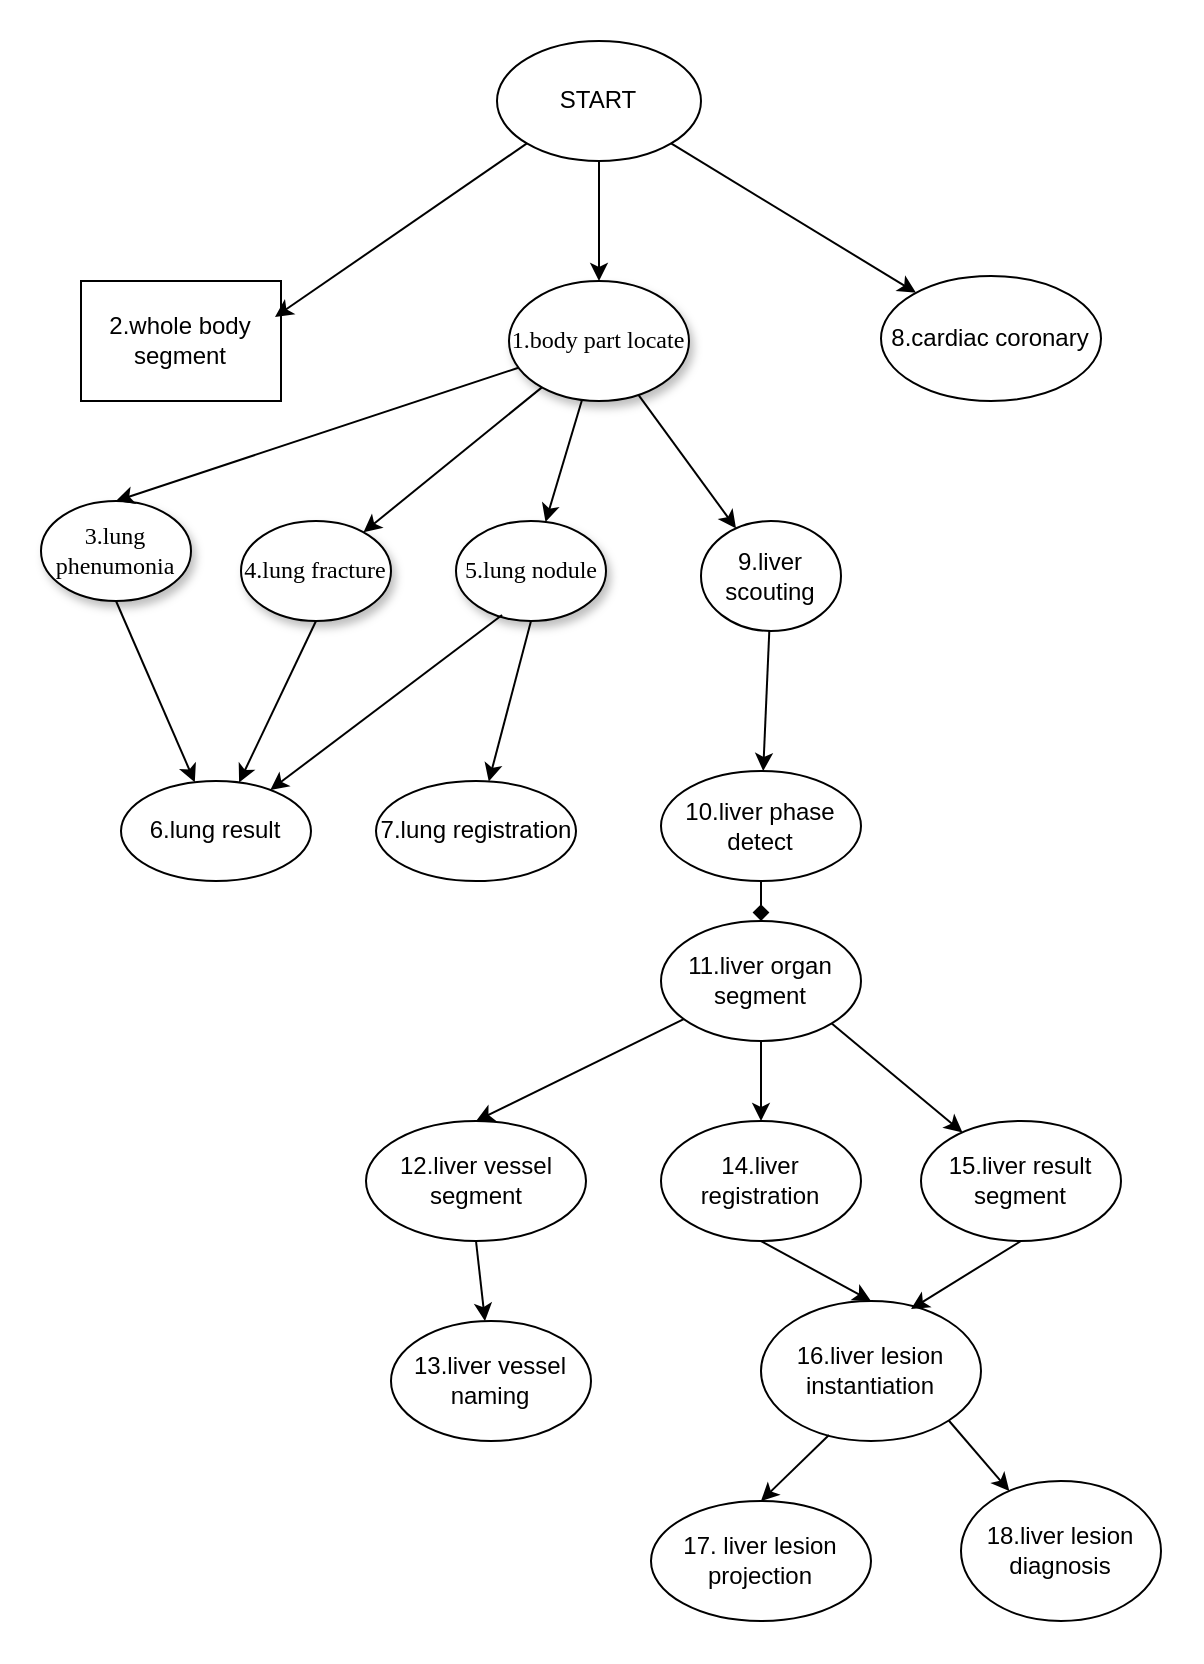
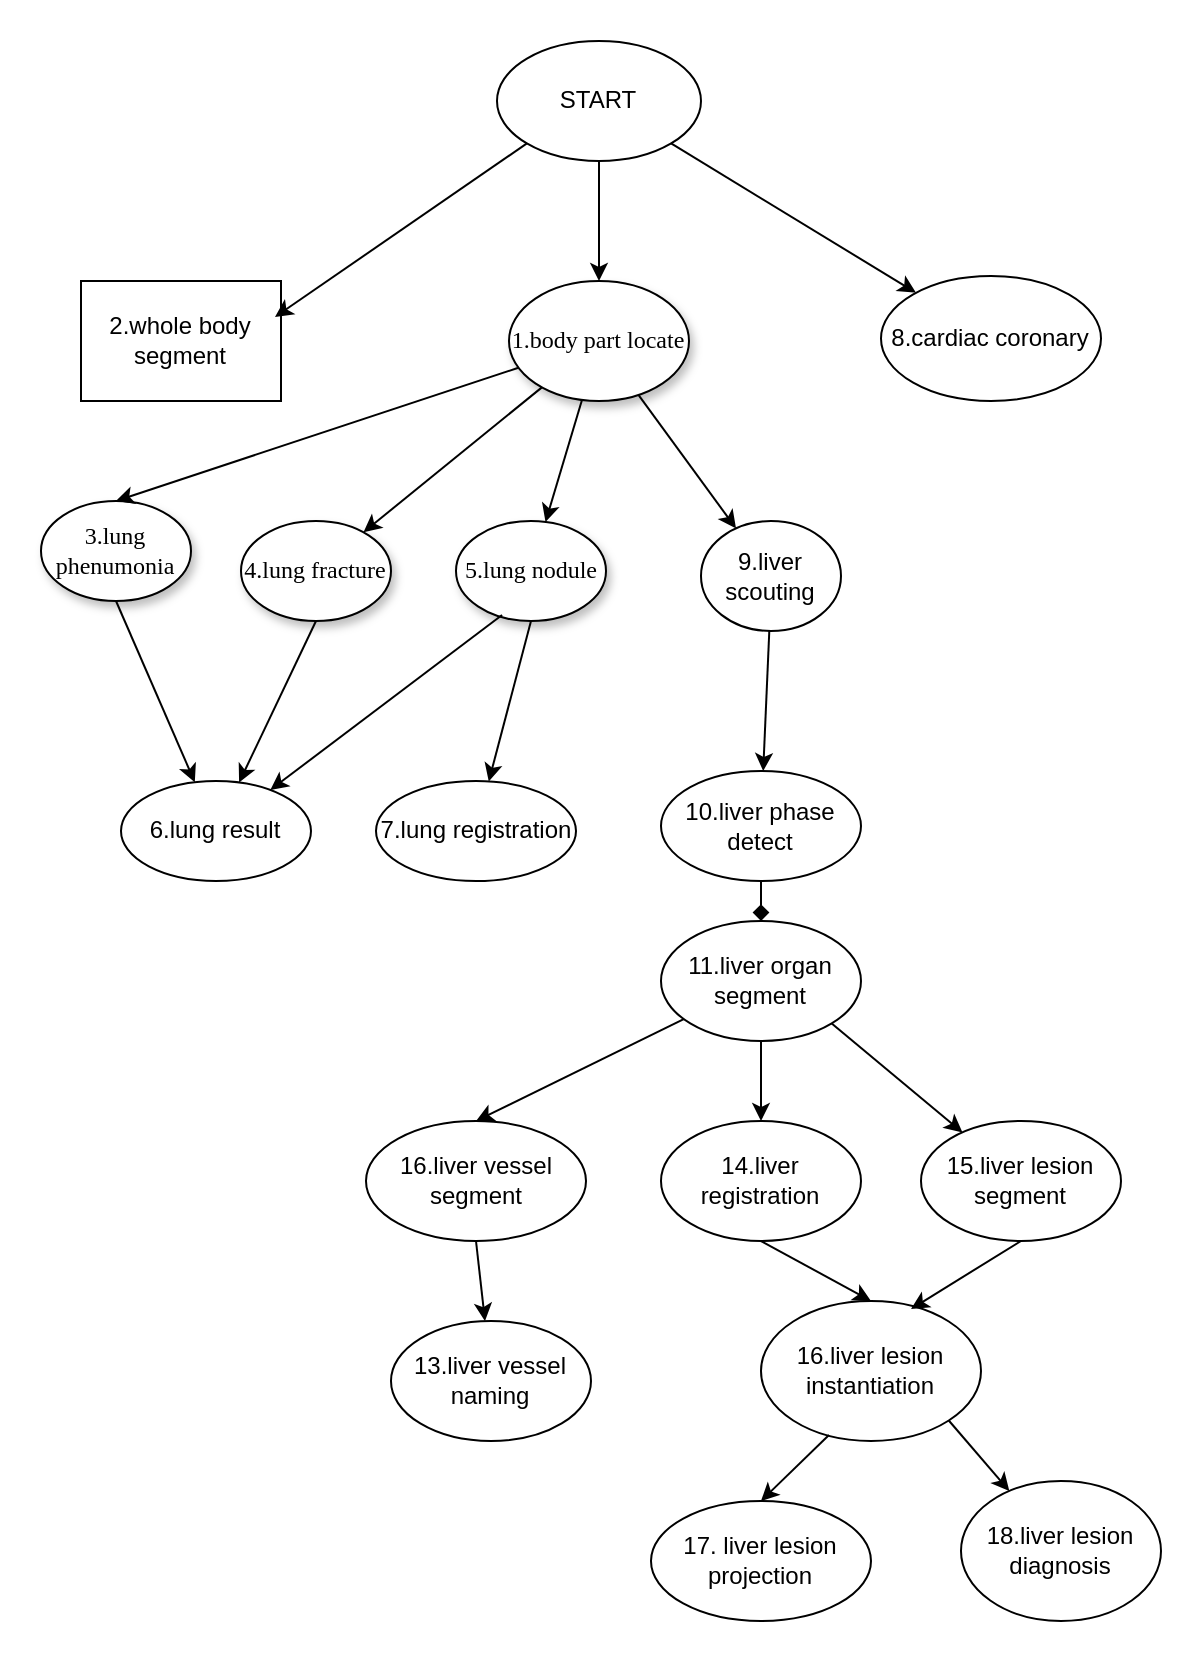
node "12.liver vessel segment": label "12.liver vessel segment" -> "16.liver vessel segment"
node "15.liver result segment": label "15.liver result segment" -> "15.liver lesion segment"
